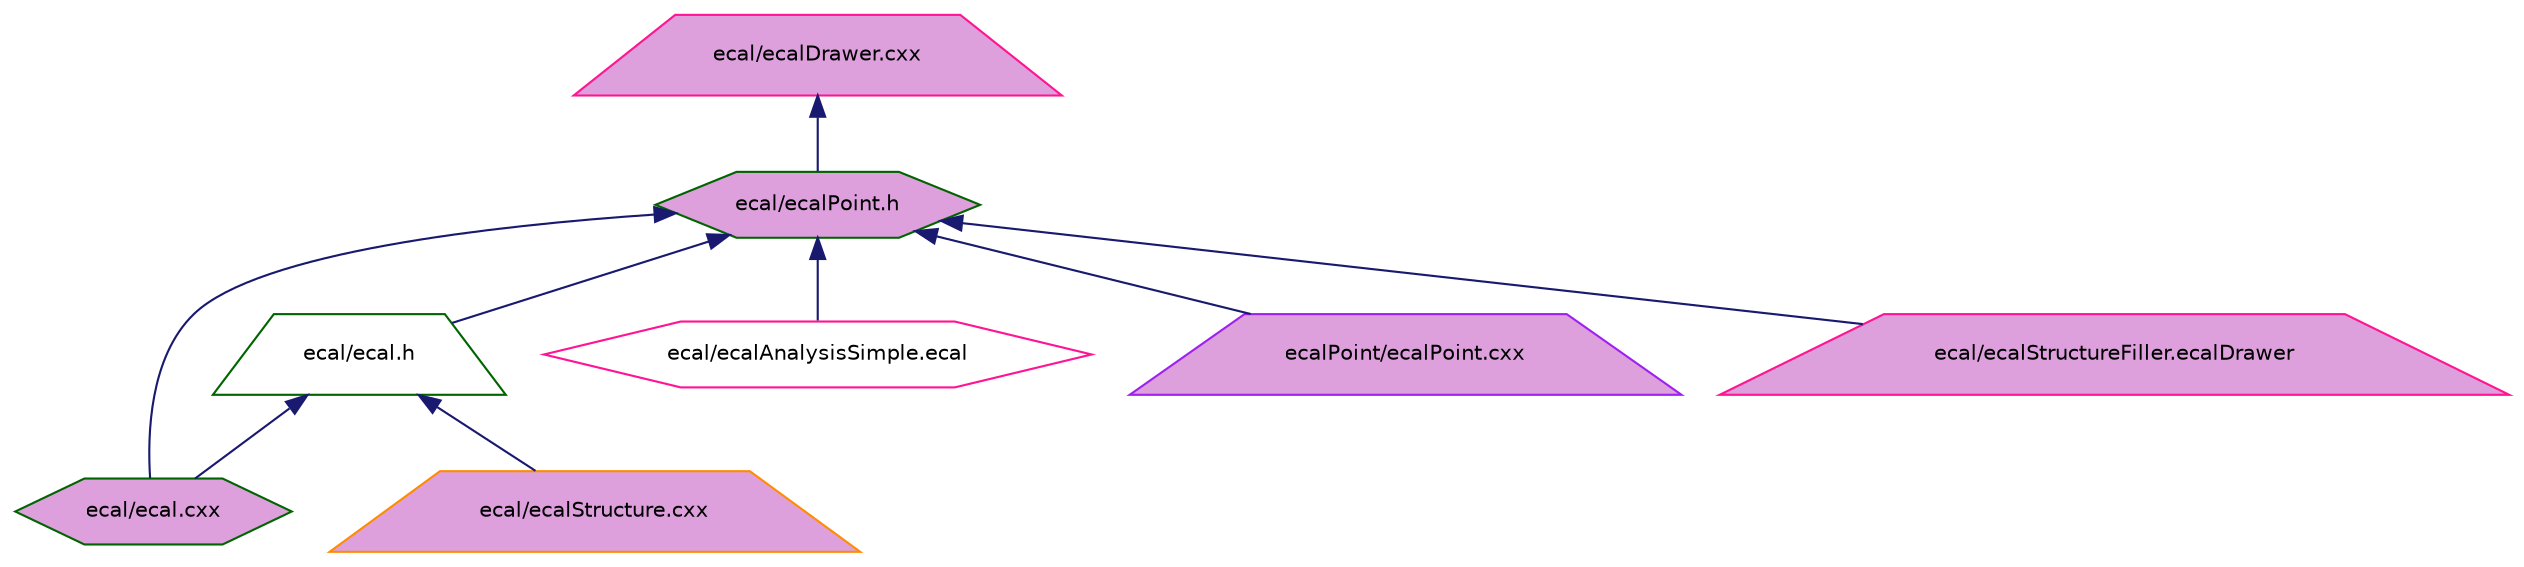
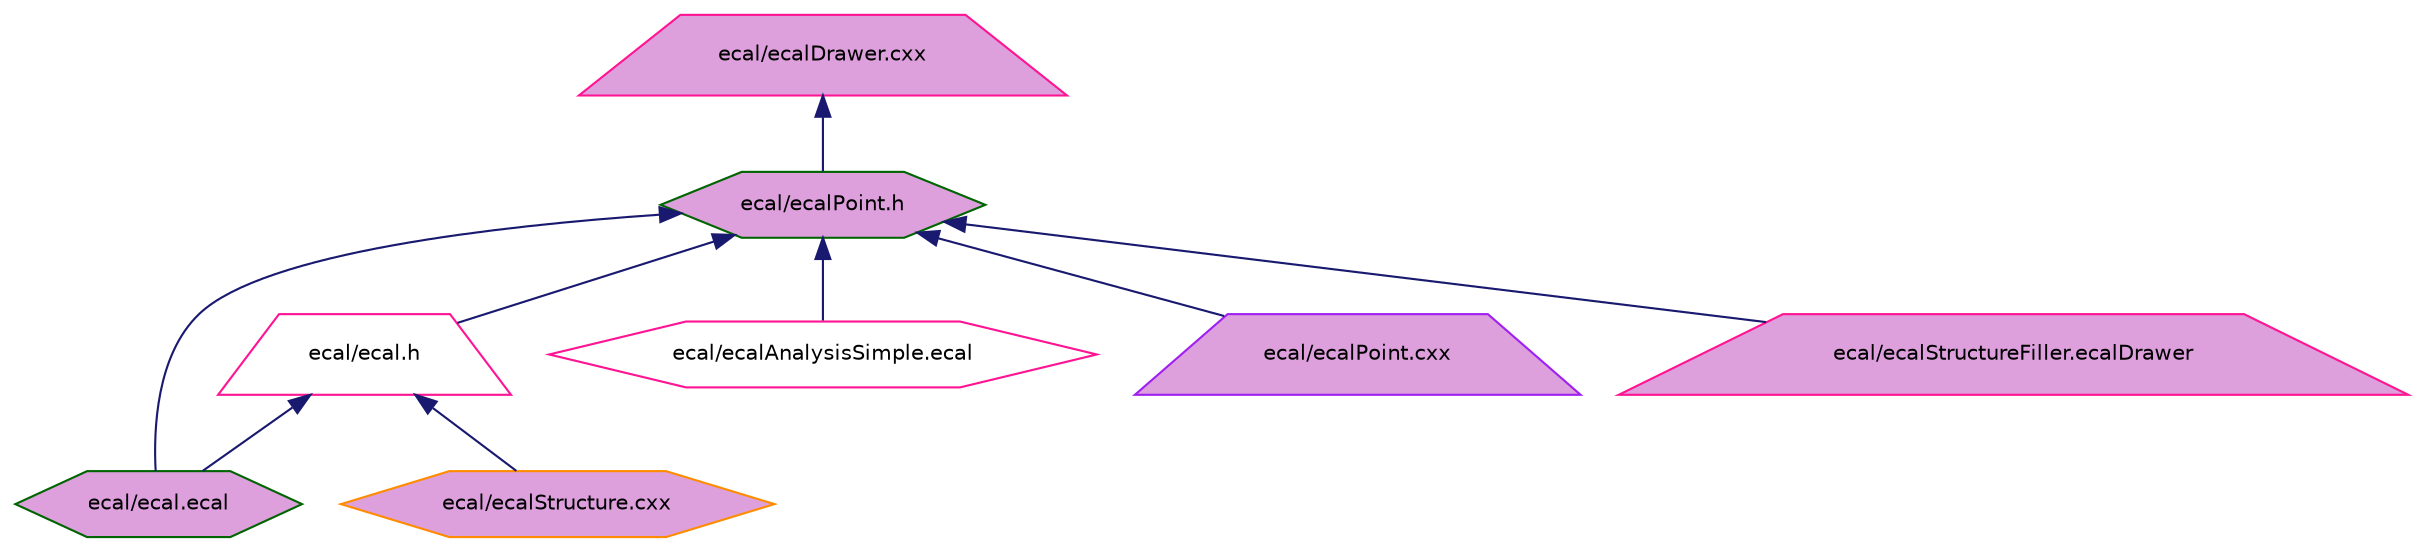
node "ecal/ecal.h": color darkgreen -> deeppink
node "ecalPoint/ecalPoint.cxx": label "ecalPoint/ecalPoint.cxx" -> "ecal/ecalPoint.cxx"
node "ecal/ecal.cxx": label "ecal/ecal.cxx" -> "ecal/ecal.ecal"
node "ecal/ecalStructure.cxx": shape trapezium -> hexagon
